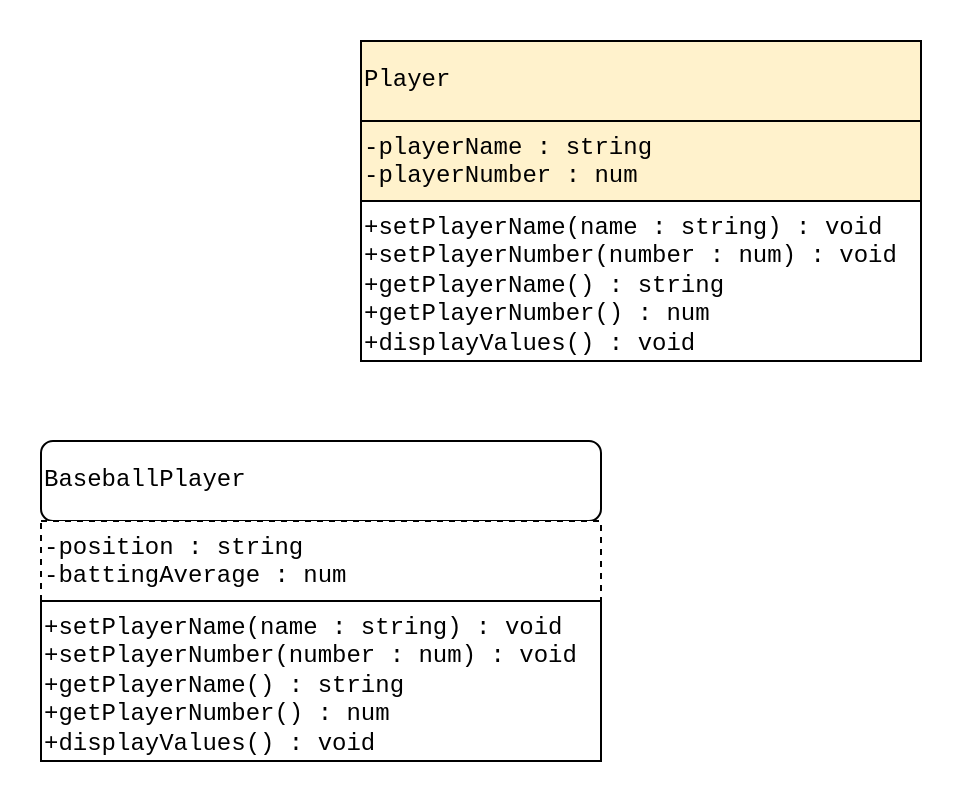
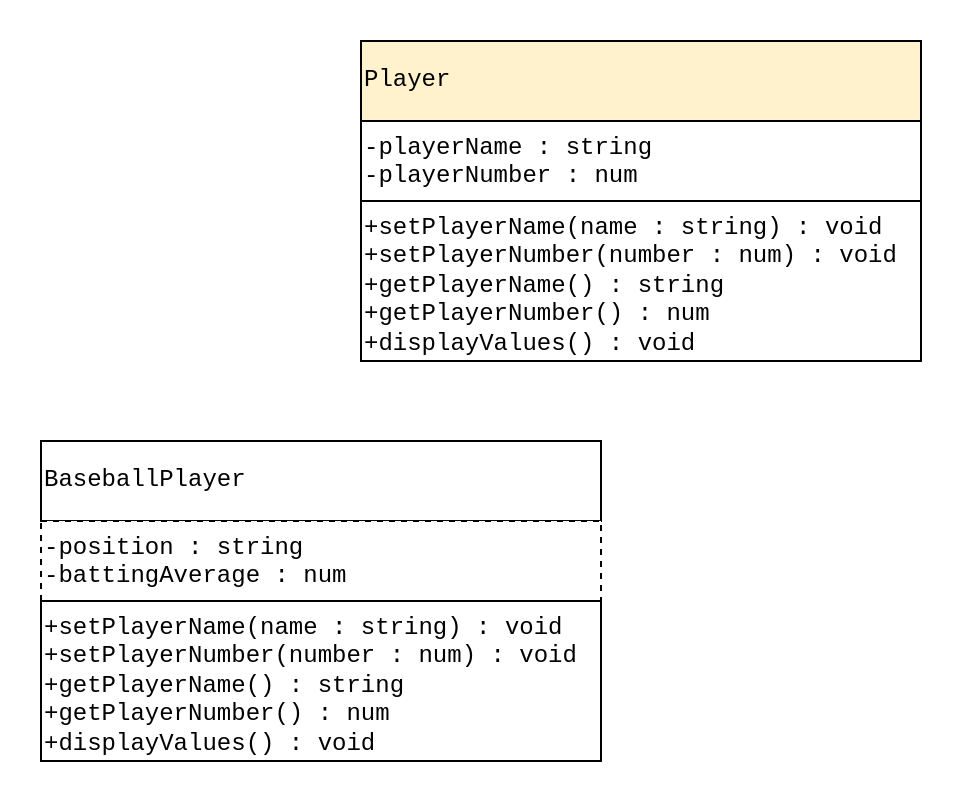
node "-playerName : string -playerNumber : num": fillcolor #fff2cc -> #ffffff
node "BaseballPlayer": shape rounded rectangle -> rectangle
